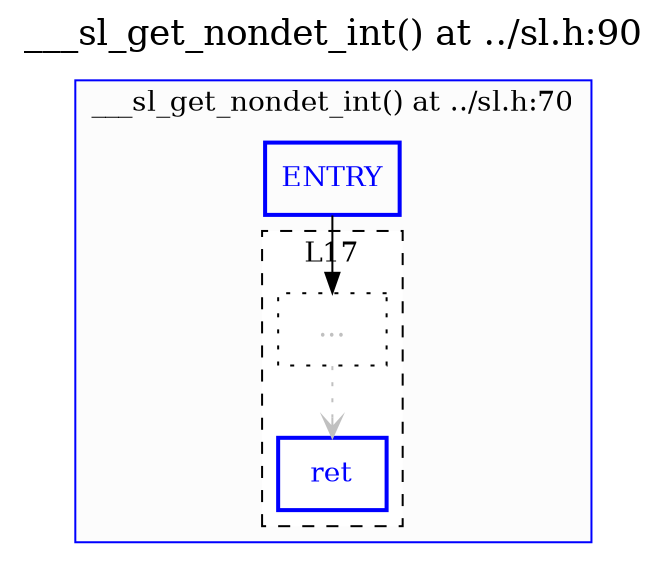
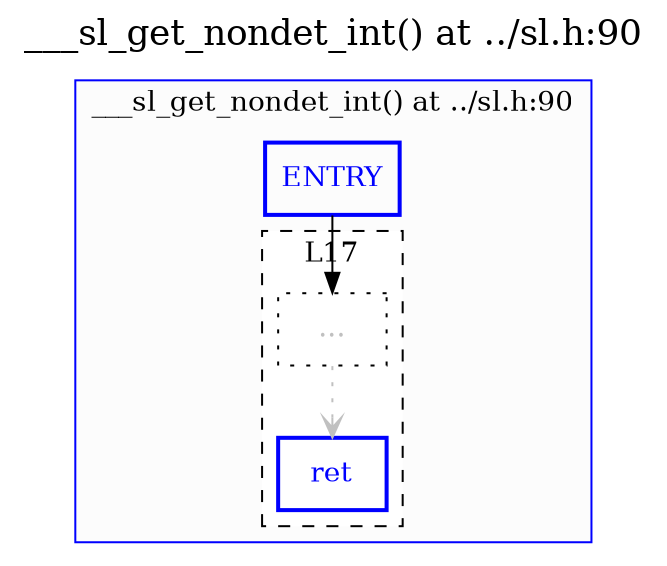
cluster "___sl_get_nondet_int() at ../sl.h:70": label "___sl_get_nondet_int() at ../sl.h:70" -> "___sl_get_nondet_int() at ../sl.h:90"
